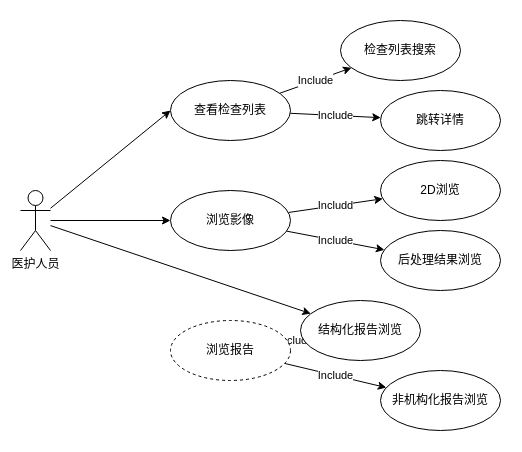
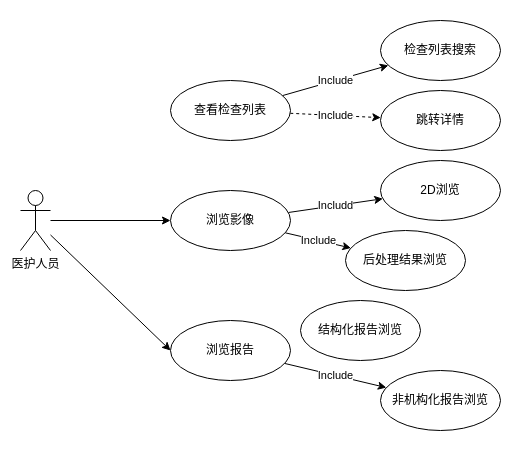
node "检查列表搜索": moved (401, 51) -> (441, 51)
edge "查看检查列表" -> "跳转详情": style solid -> dashed
edge "医护人员" -> "查看检查列表": removed
node "后处理结果浏览": moved (441, 261) -> (406, 261)
edge "医护人员" -> "结构化报告浏览": now "医护人员" -> "浏览报告"
edge "浏览报告" -> "结构化报告浏览": removed, label "Include"
node "浏览报告": style dashed -> solid
